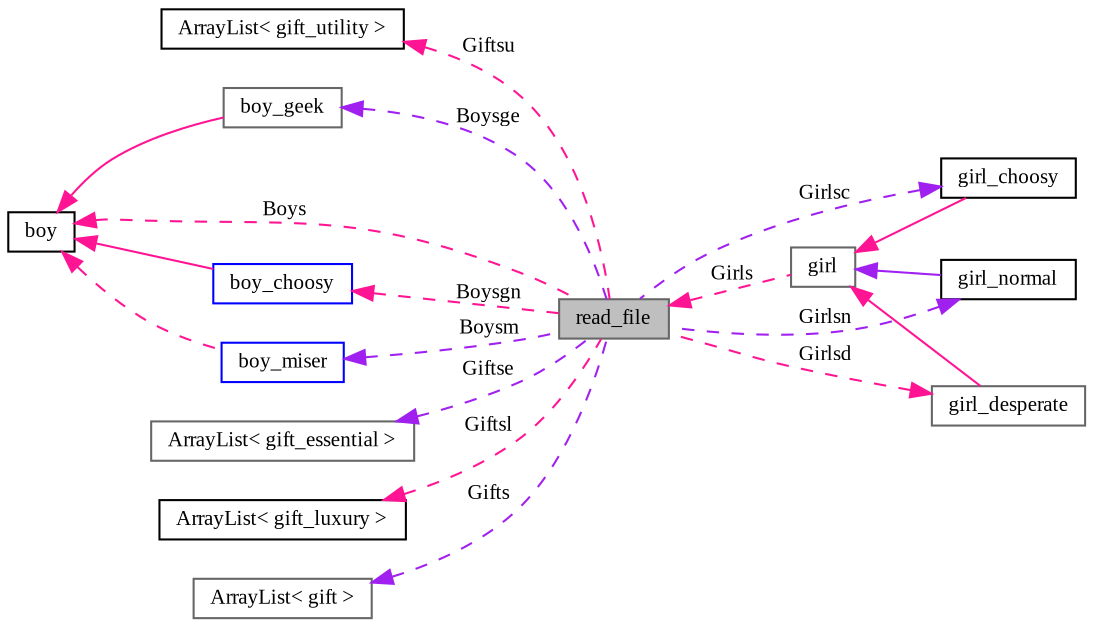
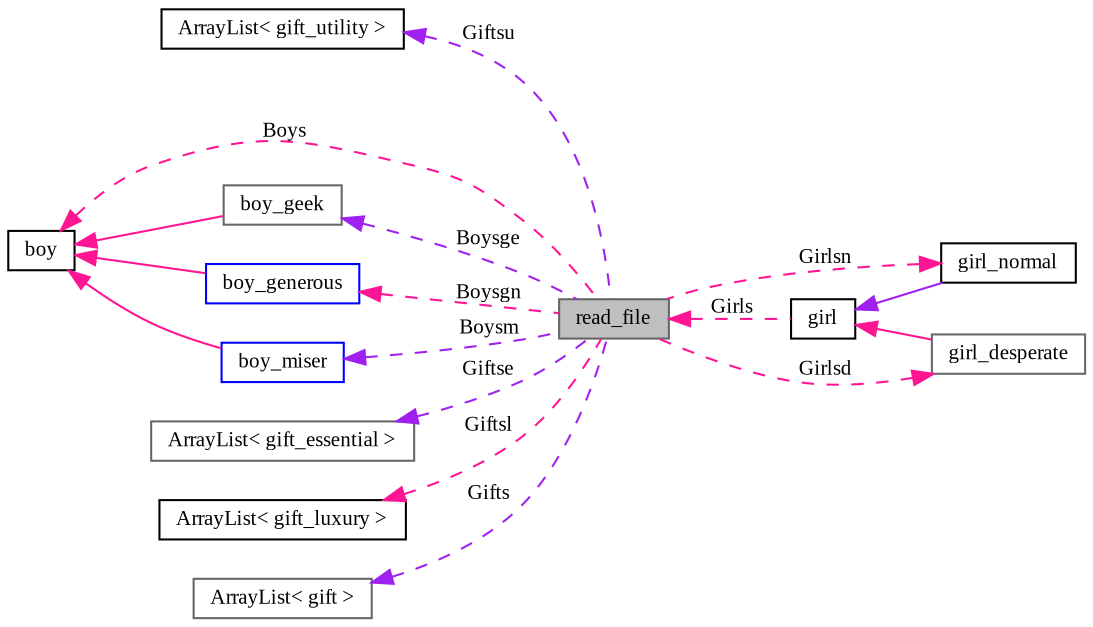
edge "read_file" -> "ArrayList< gift_utility >": color deeppink -> purple
node "girl_choosy": removed
node "girl": color gray40 -> black
node "boy_choosy": label "boy_choosy" -> "boy_generous"
edge "boy_miser" -> "boy": style dashed -> solid
edge "read_file" -> "girl_normal": color purple -> deeppink
